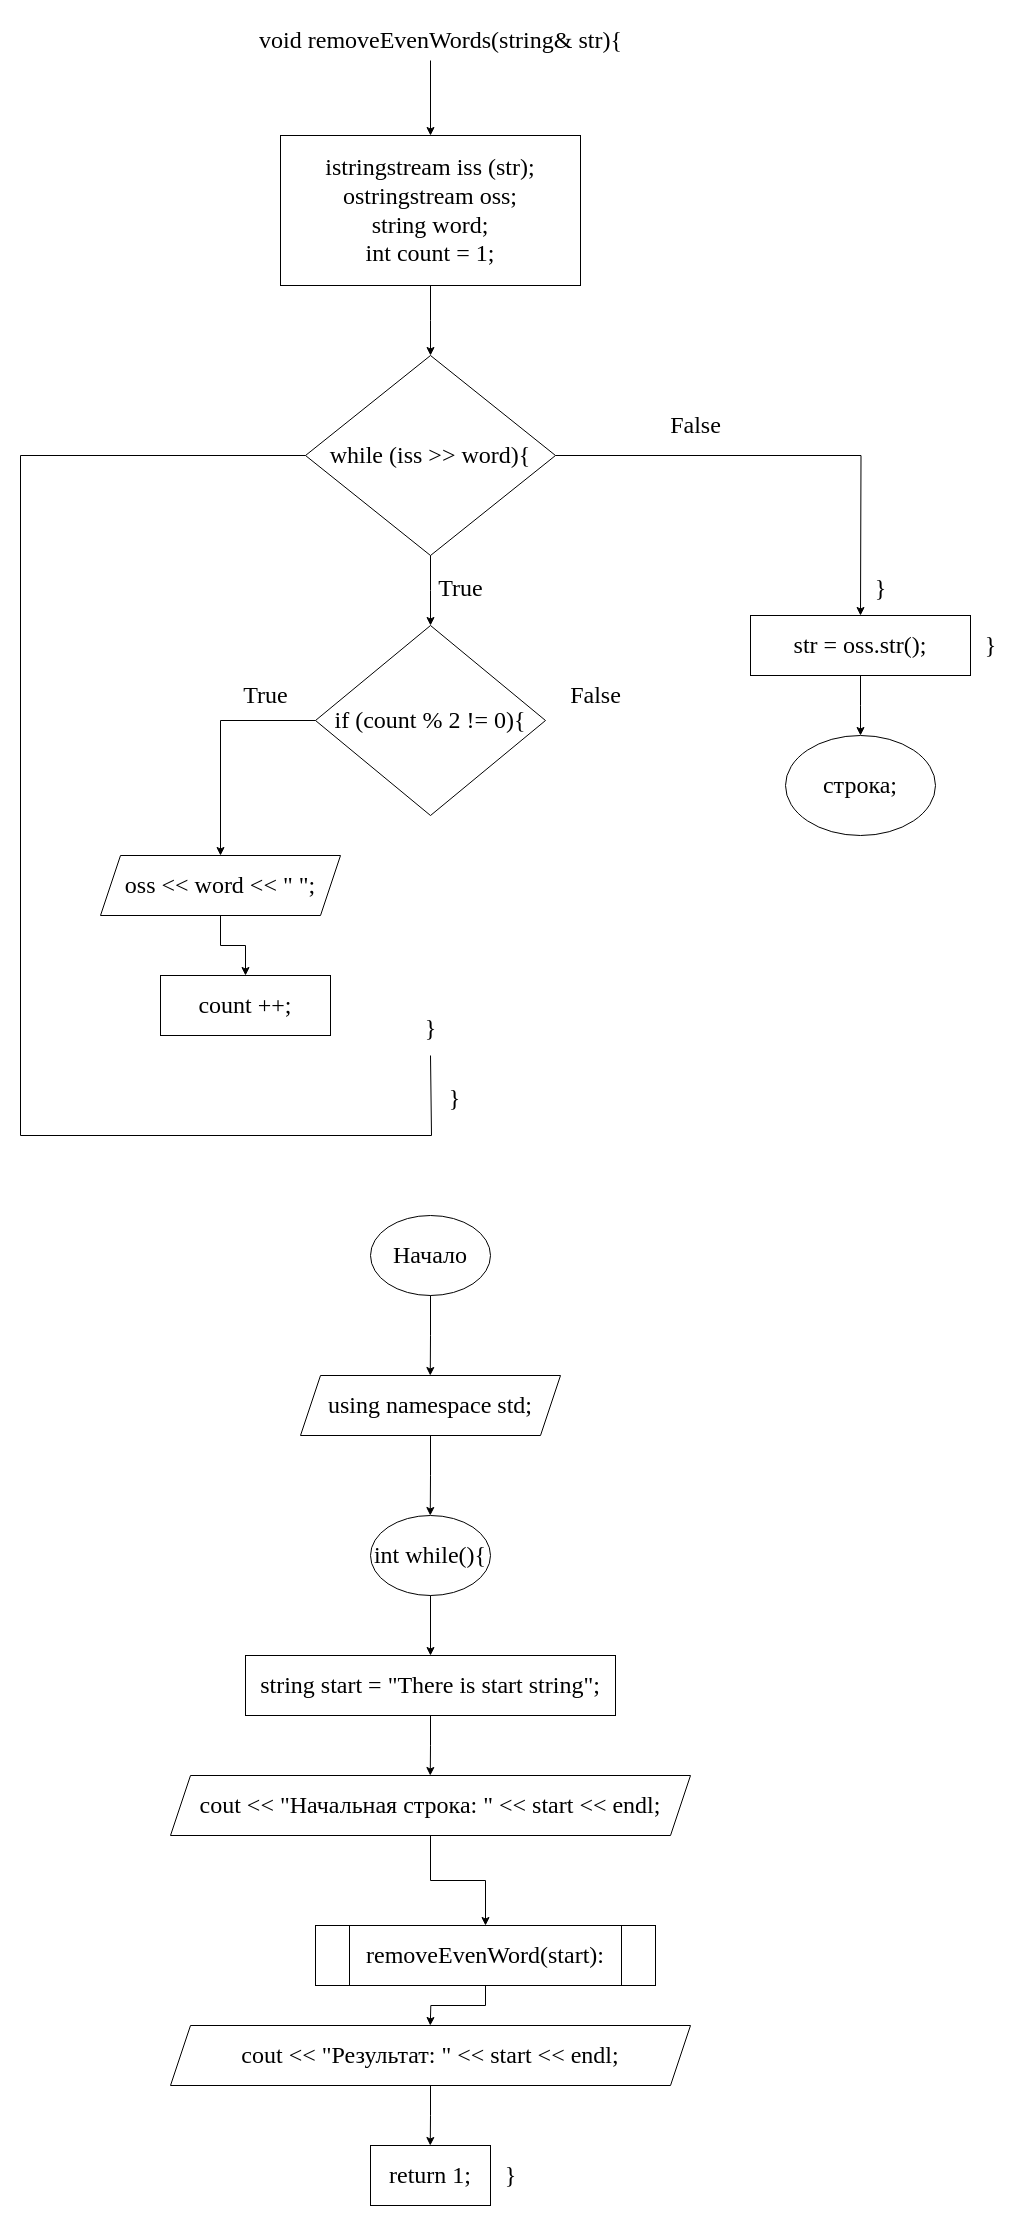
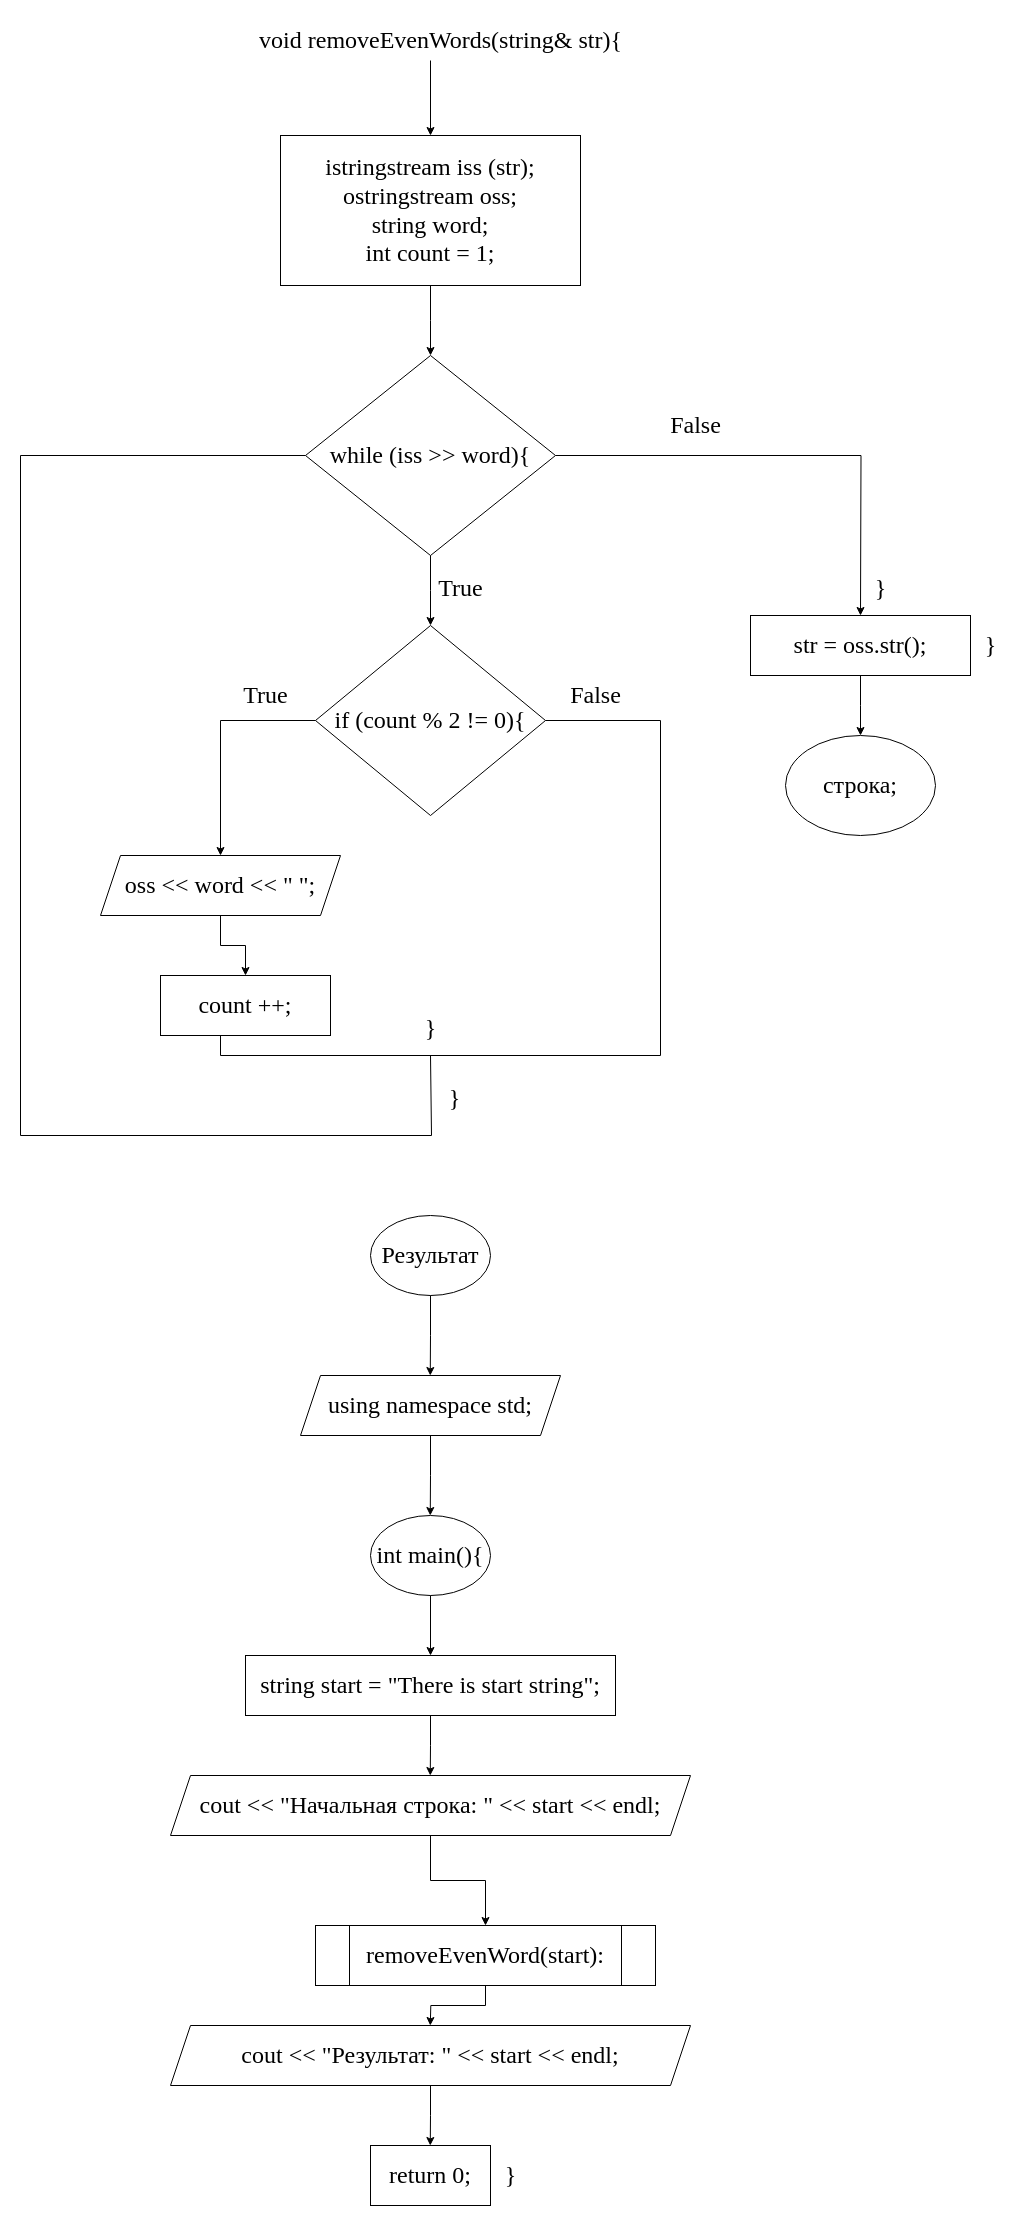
edge "if (count % 2 != 0){" -- "count ++;": added
node "Начало": label "Начало" -> "Результат"
node "int while(){": label "int while(){" -> "int main(){"
node "return 1;": label "return 1;" -> "return 0;"
